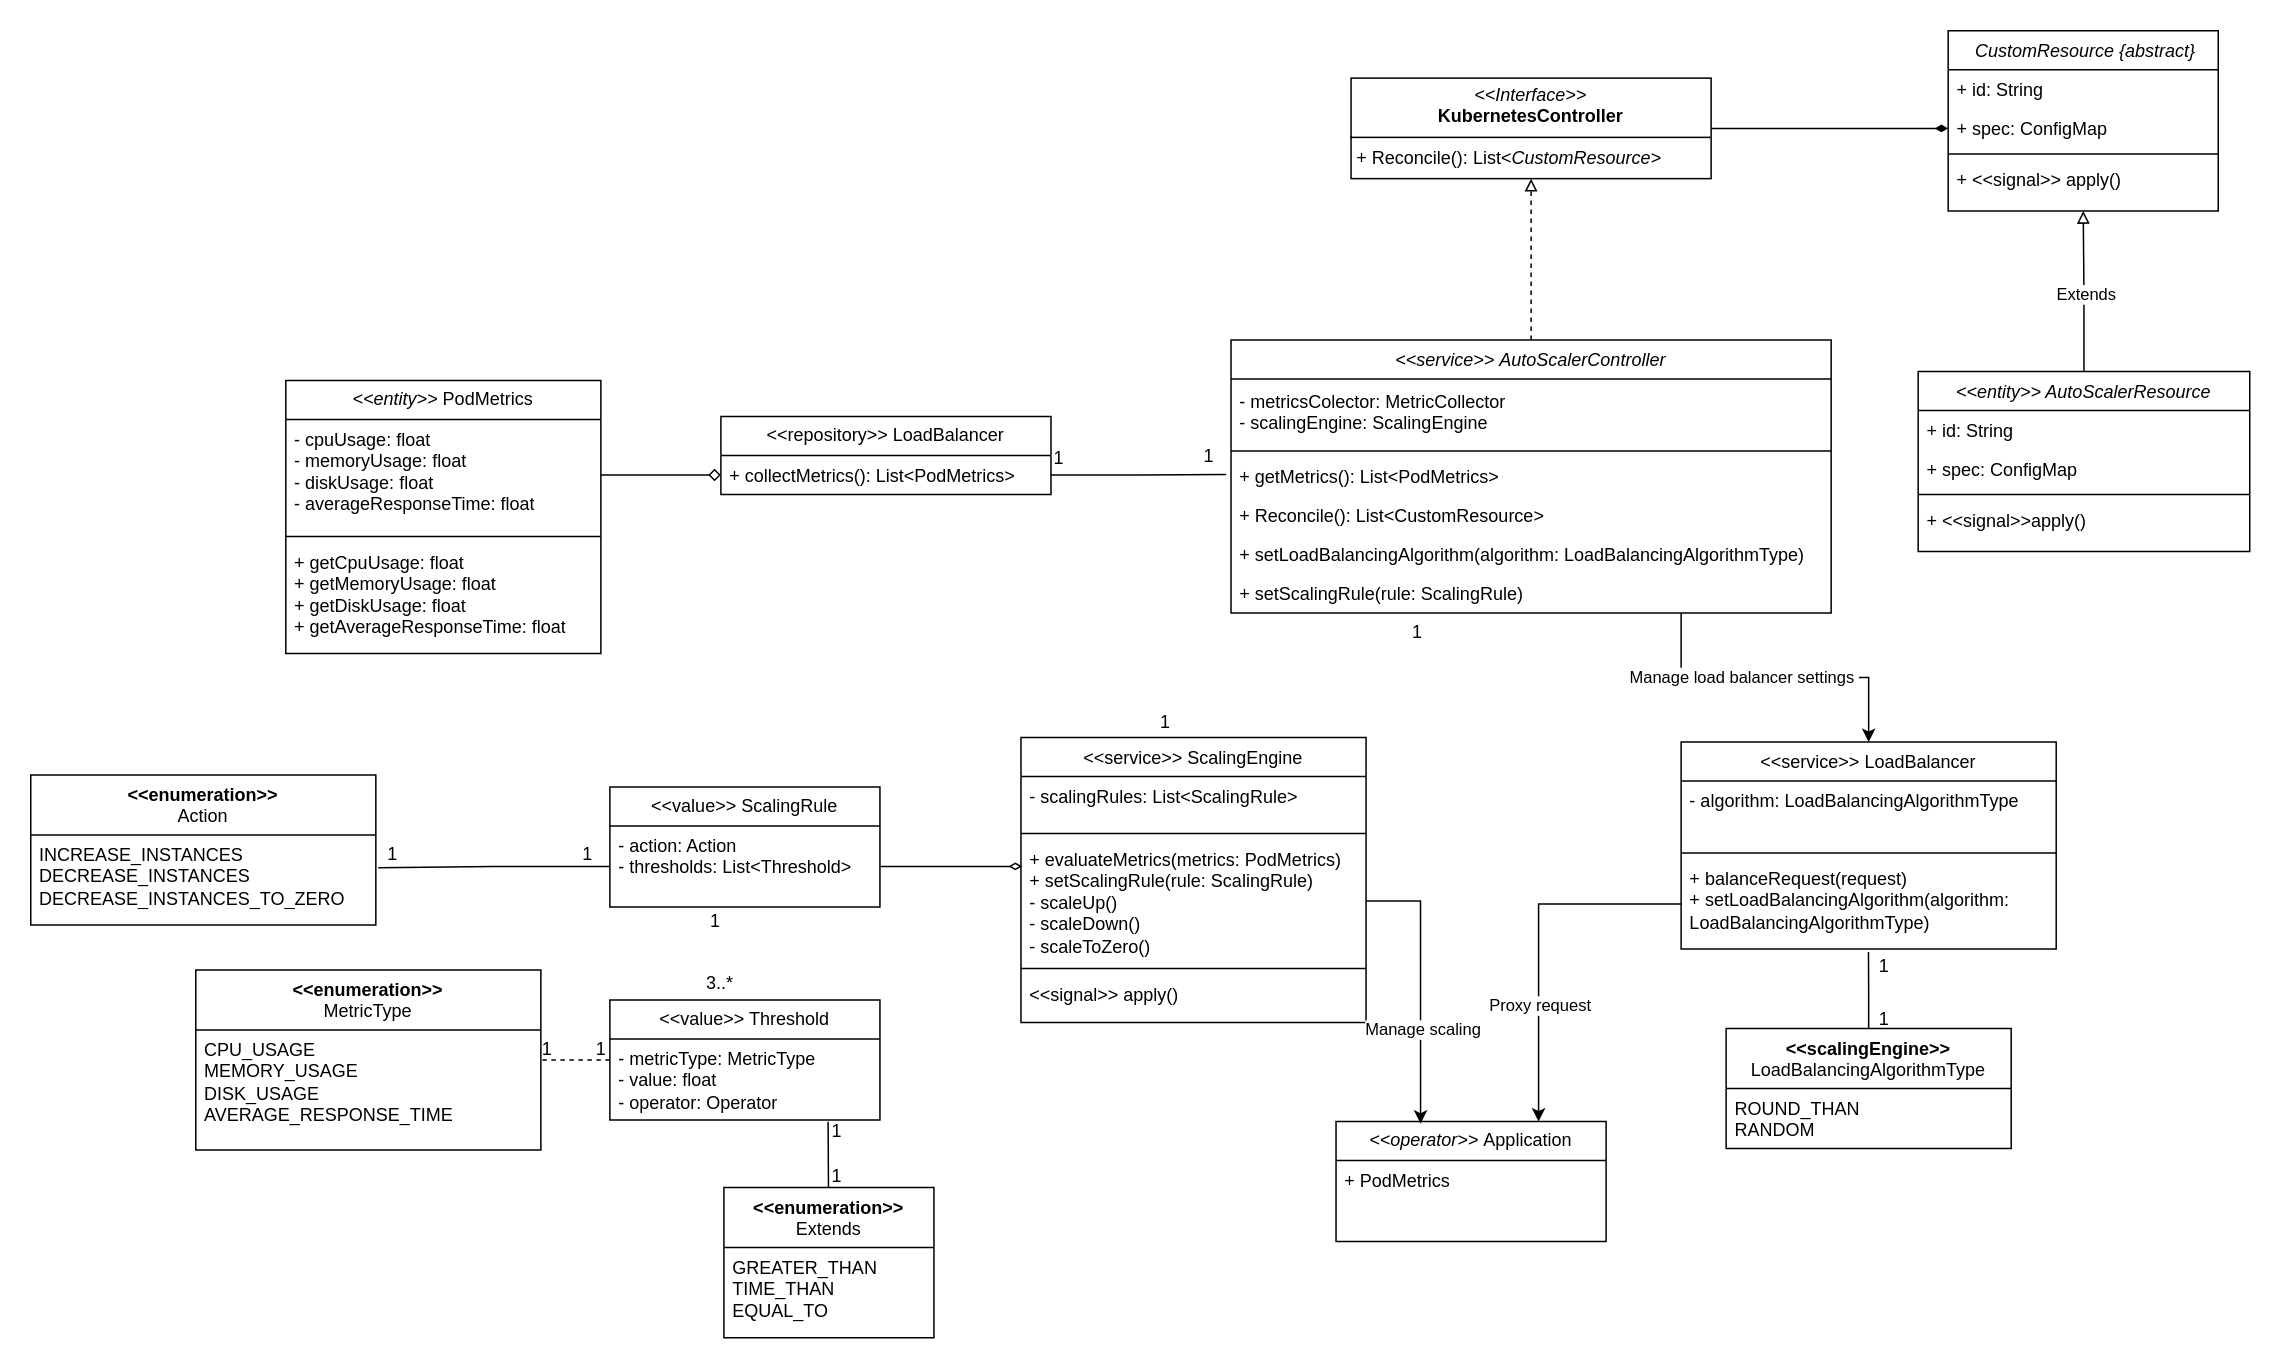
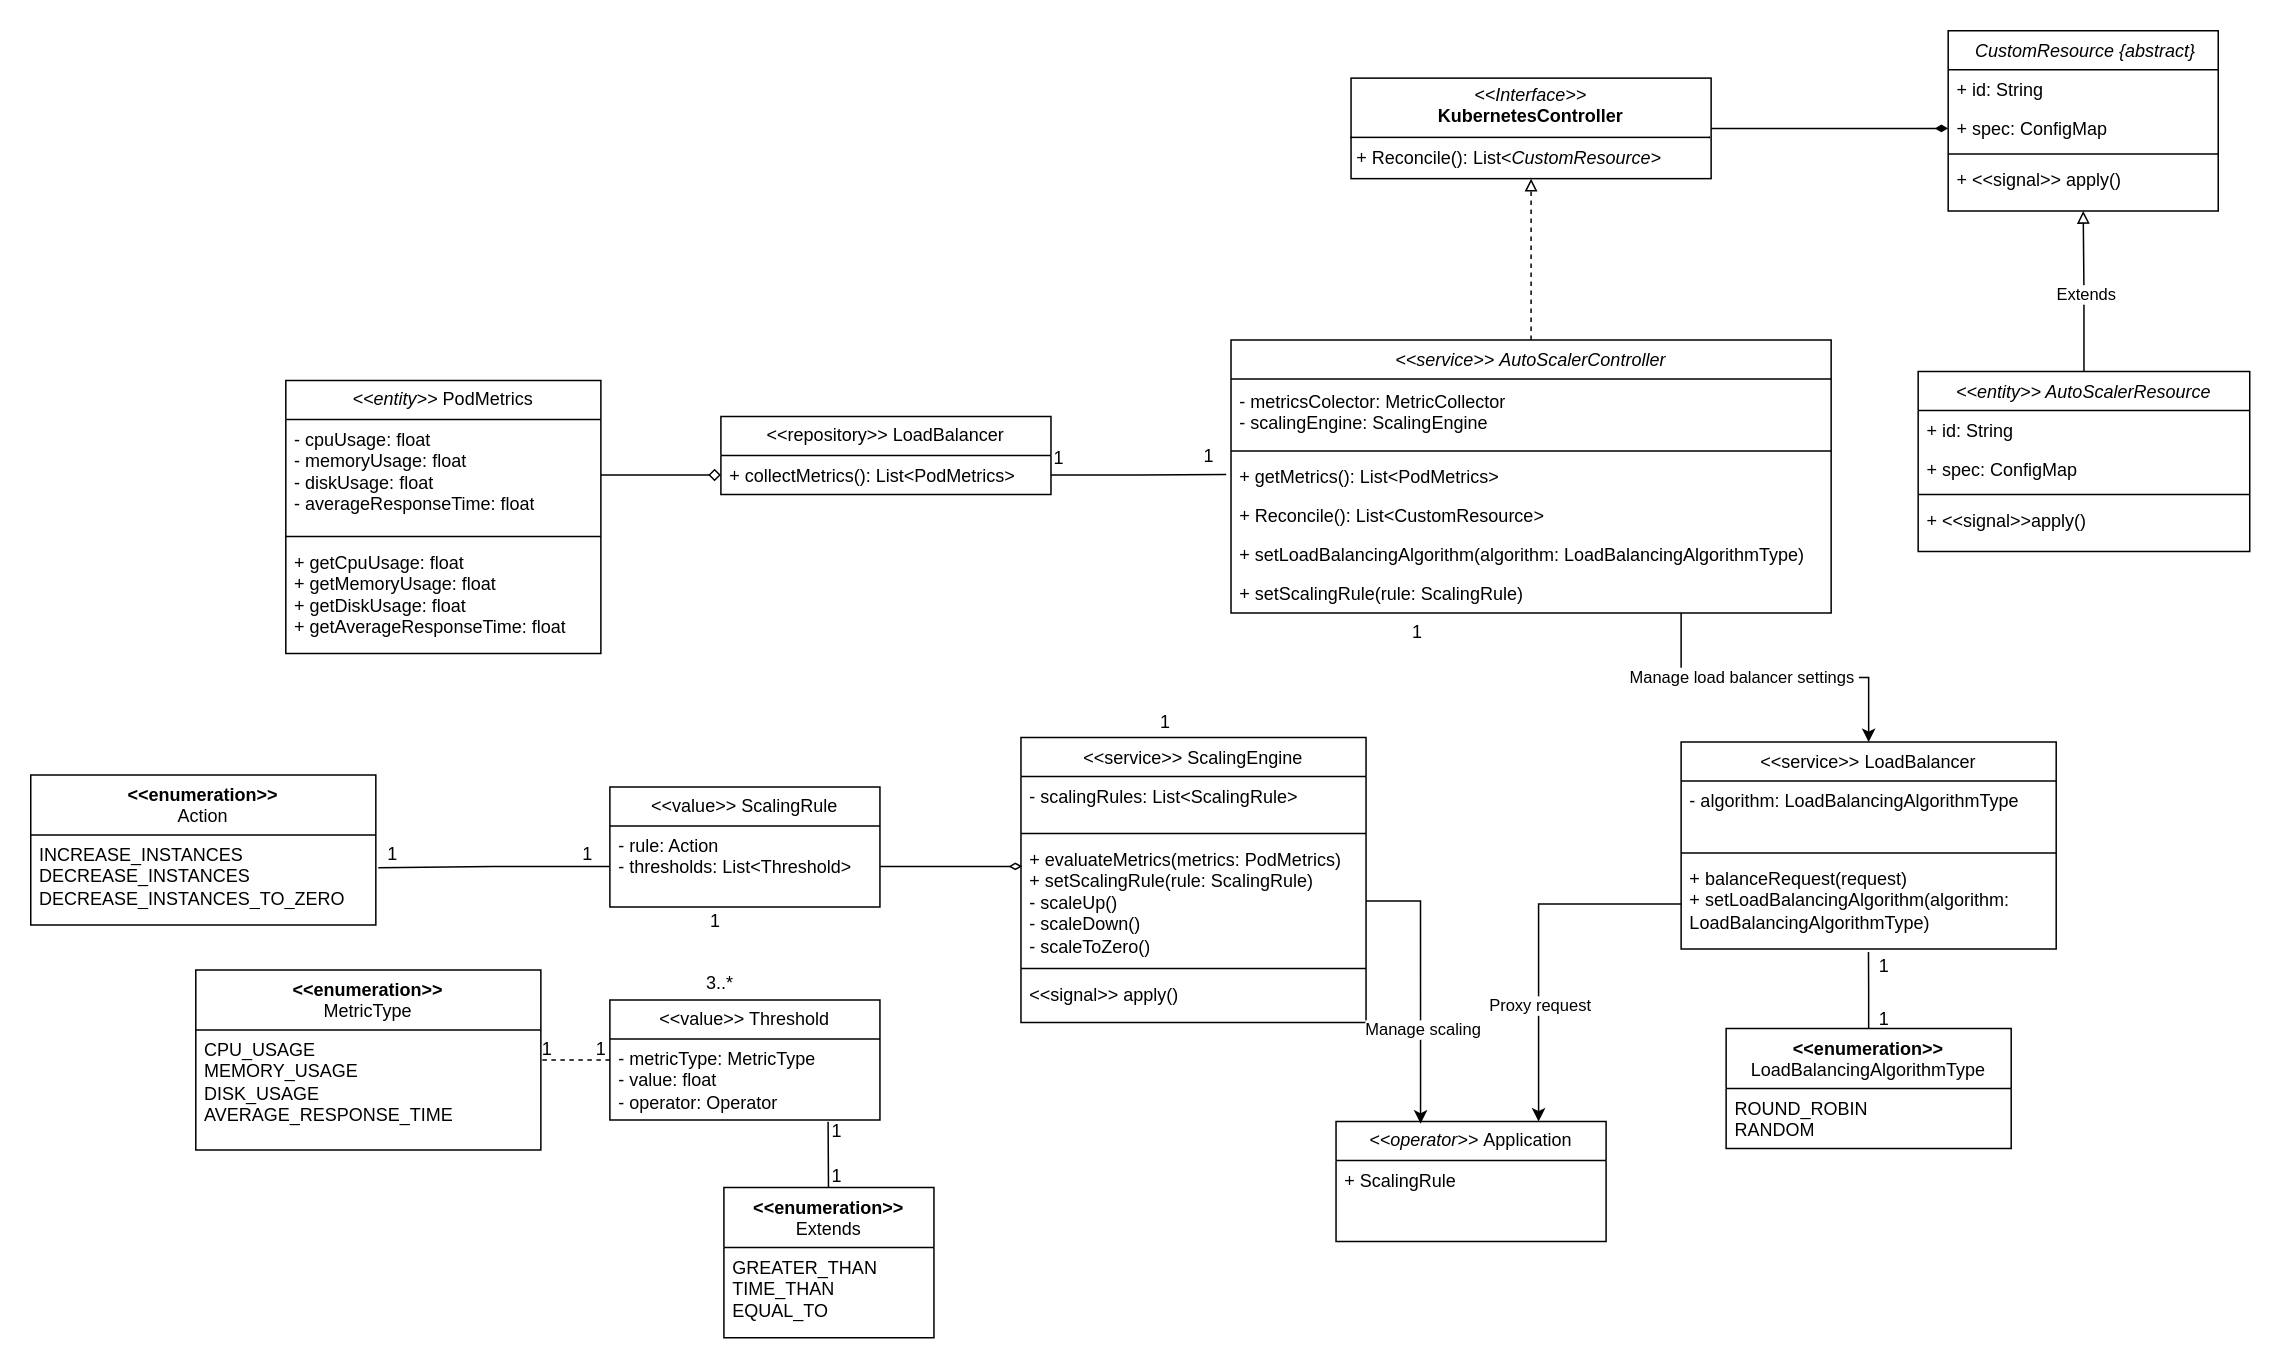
node "- action: Action - thresholds: List<Threshold>": label "- action: Action - thresholds: List<Threshold>" -> "- rule: Action - thresholds: List<Threshold>"
node "<<scalingEngine>> LoadBalancingAlgorithmType": label "<<scalingEngine>> LoadBalancingAlgorithmType" -> "<<enumeration>> LoadBalancingAlgorithmType"
node "ROUND_THAN RANDOM": label "ROUND_THAN RANDOM" -> "ROUND_ROBIN RANDOM"
node "+ PodMetrics": label "+ PodMetrics" -> "+ ScalingRule"
